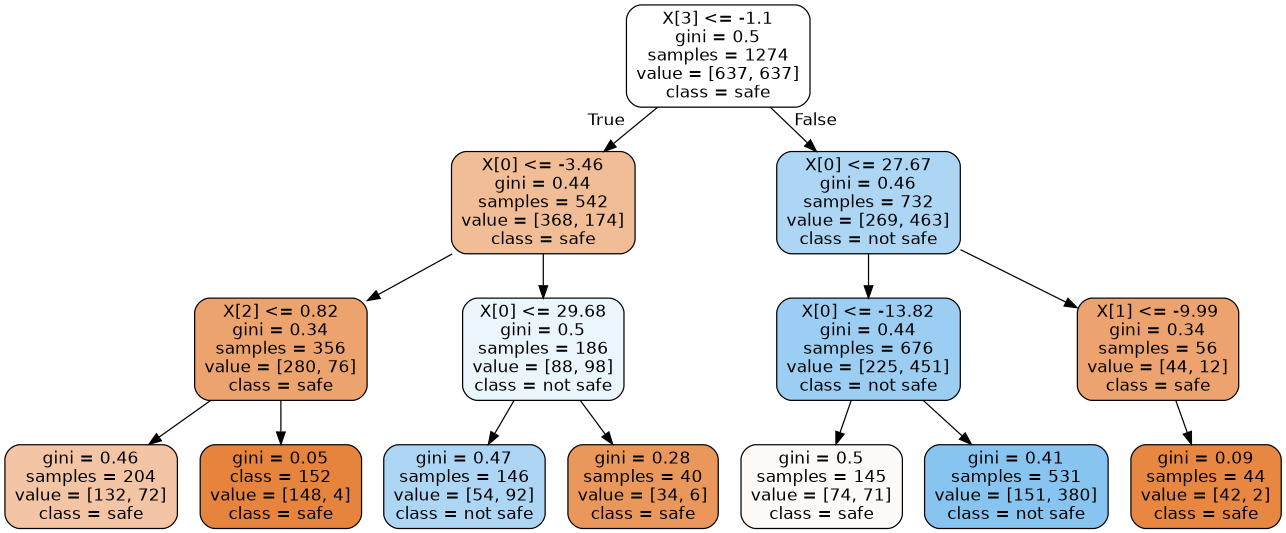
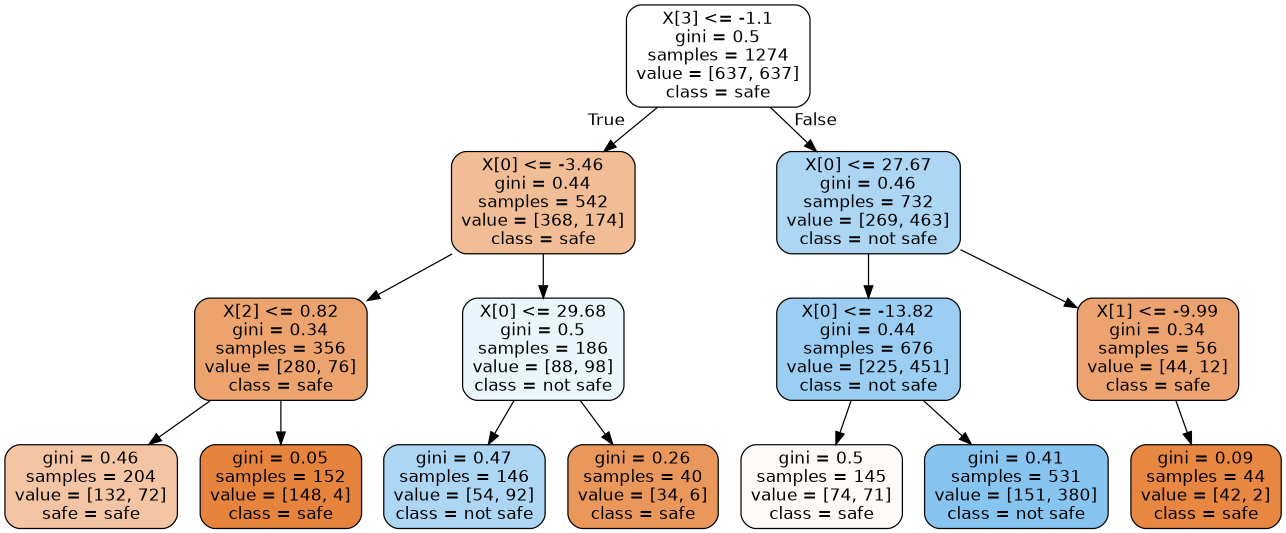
node "gini = 0.46 samples = 204 value = [132, 72] class = safe": label "gini = 0.46 samples = 204 value = [132, 72] class = safe" -> "gini = 0.46 samples = 204 value = [132, 72] safe = safe"
node "gini = 0.05 class = 152 value = [148, 4] class = safe": label "gini = 0.05 class = 152 value = [148, 4] class = safe" -> "gini = 0.05 samples = 152 value = [148, 4] class = safe"
node "gini = 0.28 samples = 40 value = [34, 6] class = safe": label "gini = 0.28 samples = 40 value = [34, 6] class = safe" -> "gini = 0.26 samples = 40 value = [34, 6] class = safe"
